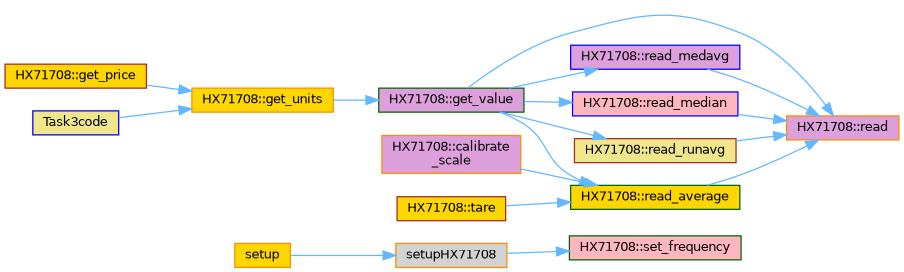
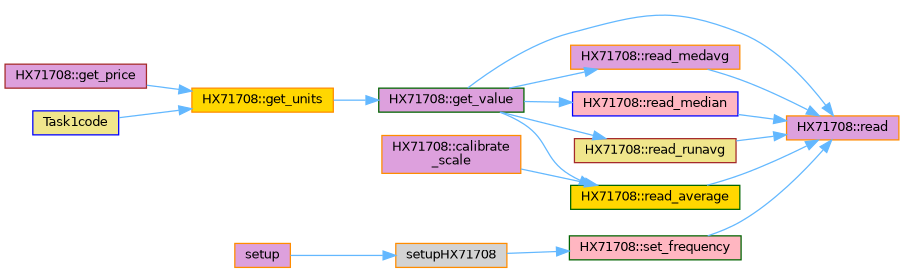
node "HX71708::read_medavg": color blue -> darkorange
node "HX71708::get_price": fillcolor gold -> plum
node "Task3code": label "Task3code" -> "Task1code"
edge "HX71708::set_frequency" -> "HX71708::read": added
node "HX71708::tare": removed
node "setup": fillcolor gold -> plum
